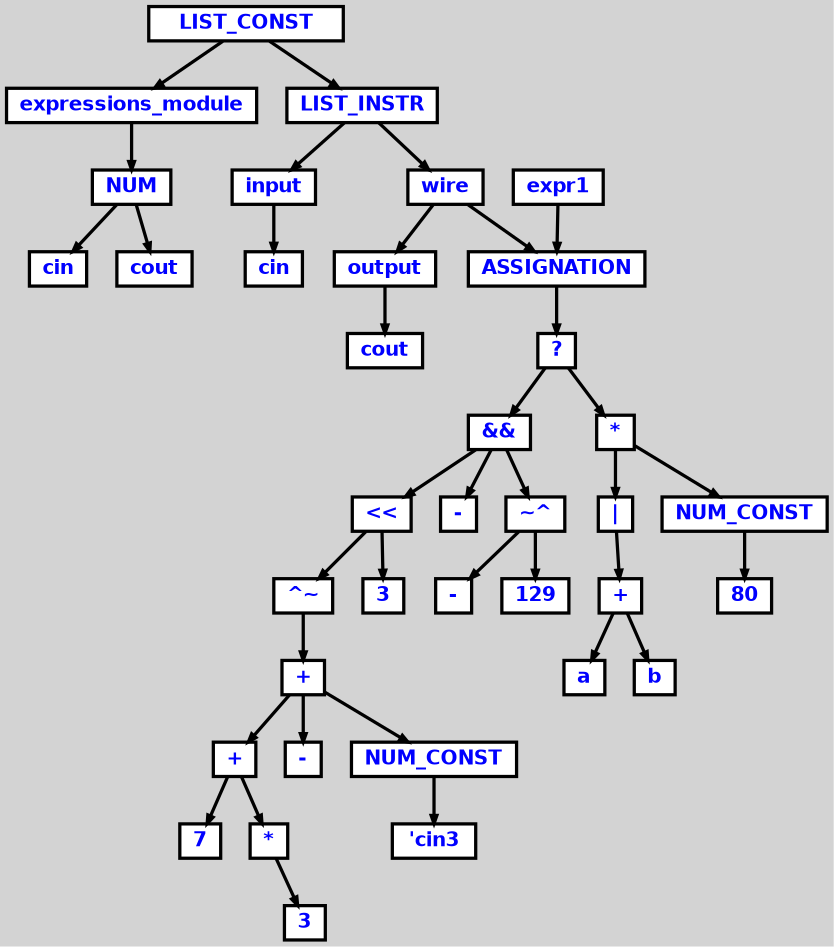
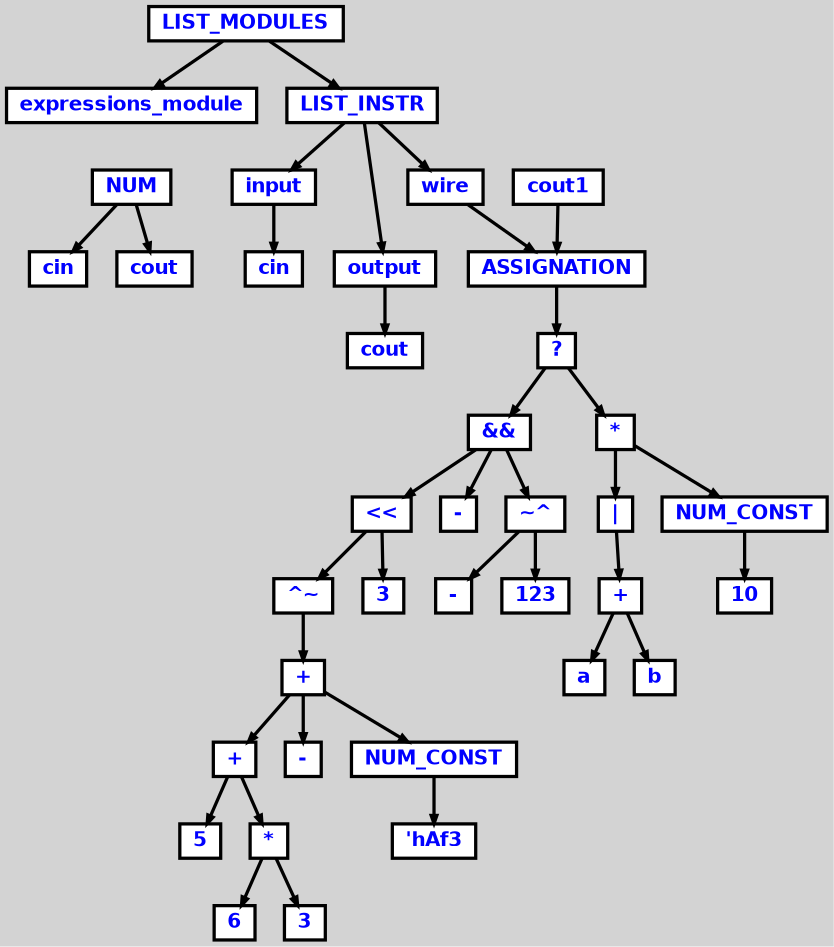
node "LIST_CONST": label "LIST_CONST" -> "LIST_MODULES"
edge "expressions_module" -> "NUM": removed
node "expr1": label "expr1" -> "cout1"
edge "wire" -> "output": now "LIST_INSTR" -> "output"
node "129": label "129" -> "123"
node "80": label "80" -> "10"
node "7": label "7" -> "5"
node "'cin3": label "'cin3" -> "'hAf3"
node "6": added
